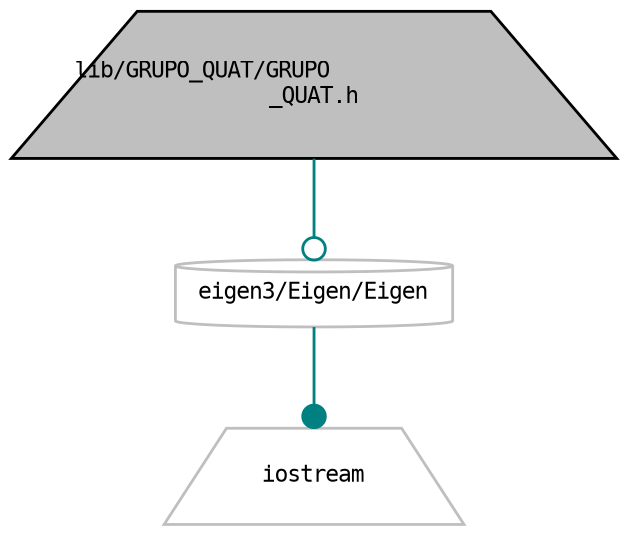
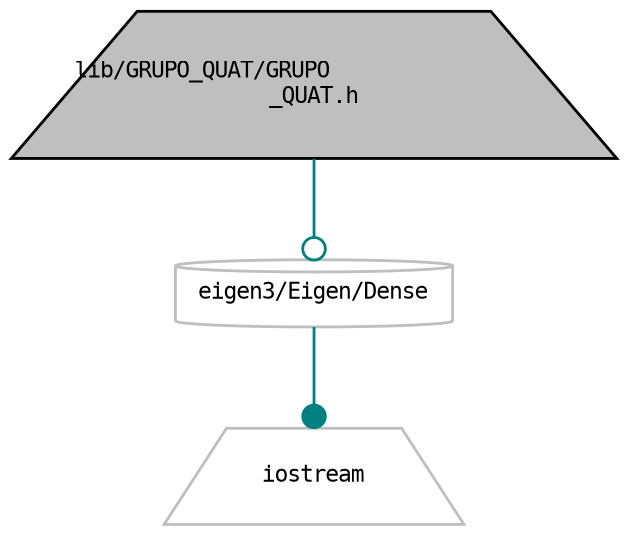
node "eigen3/Eigen/Eigen": label "eigen3/Eigen/Eigen" -> "eigen3/Eigen/Dense"
